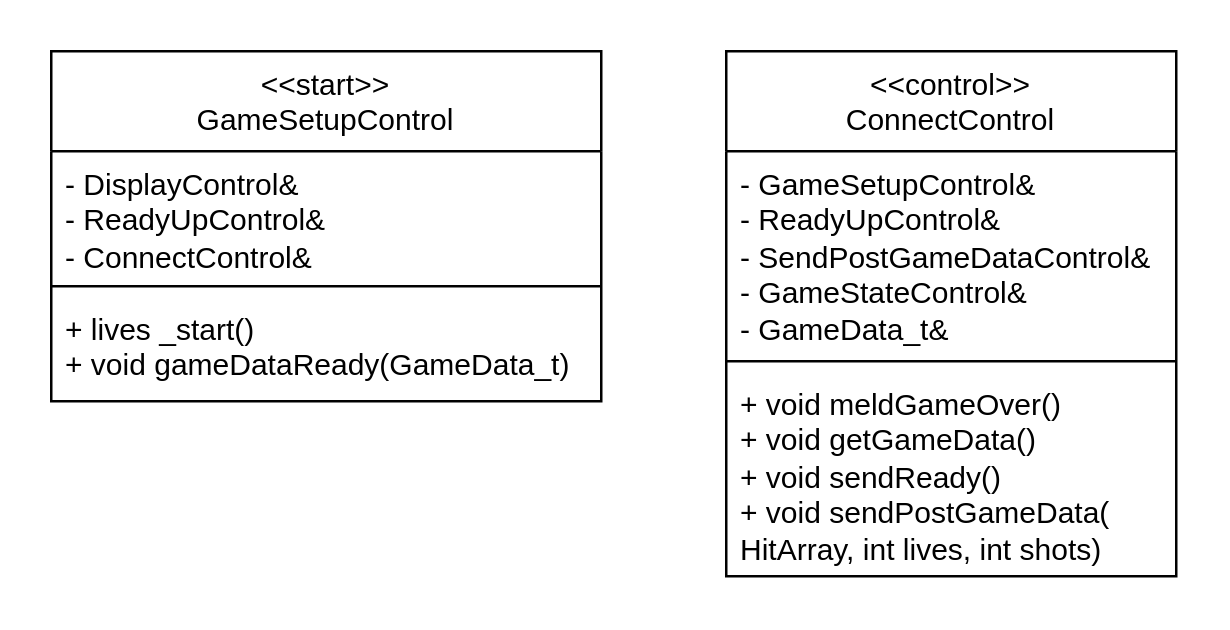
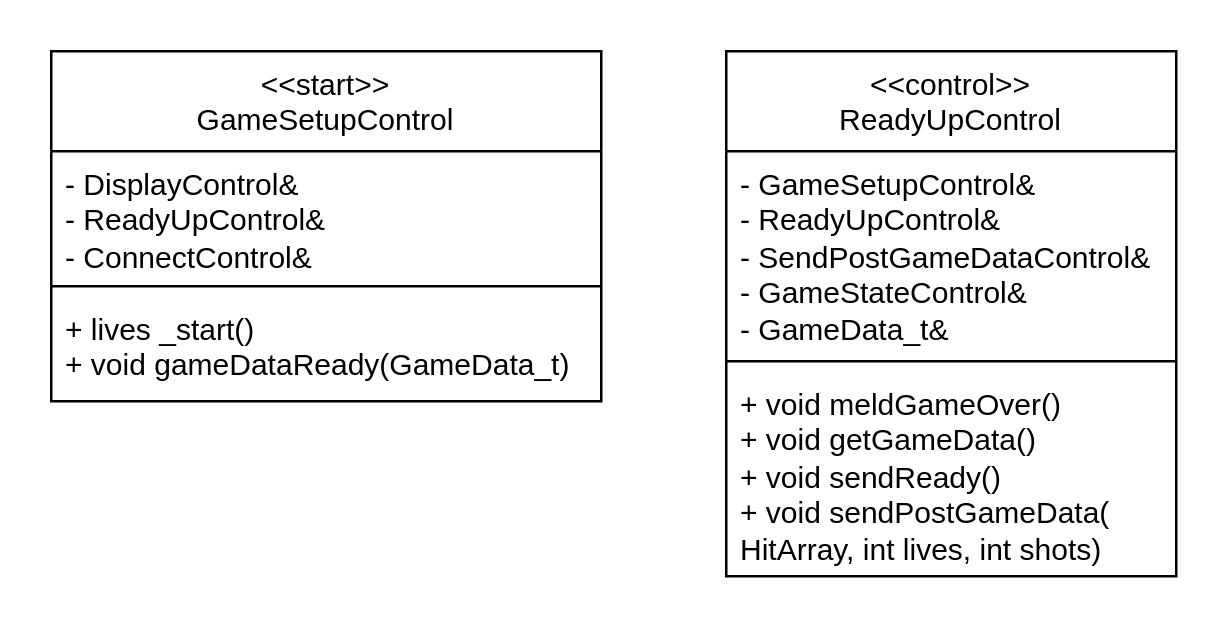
node "<<control>> ConnectControl": label "<<control>> ConnectControl" -> "<<control>> ReadyUpControl"
